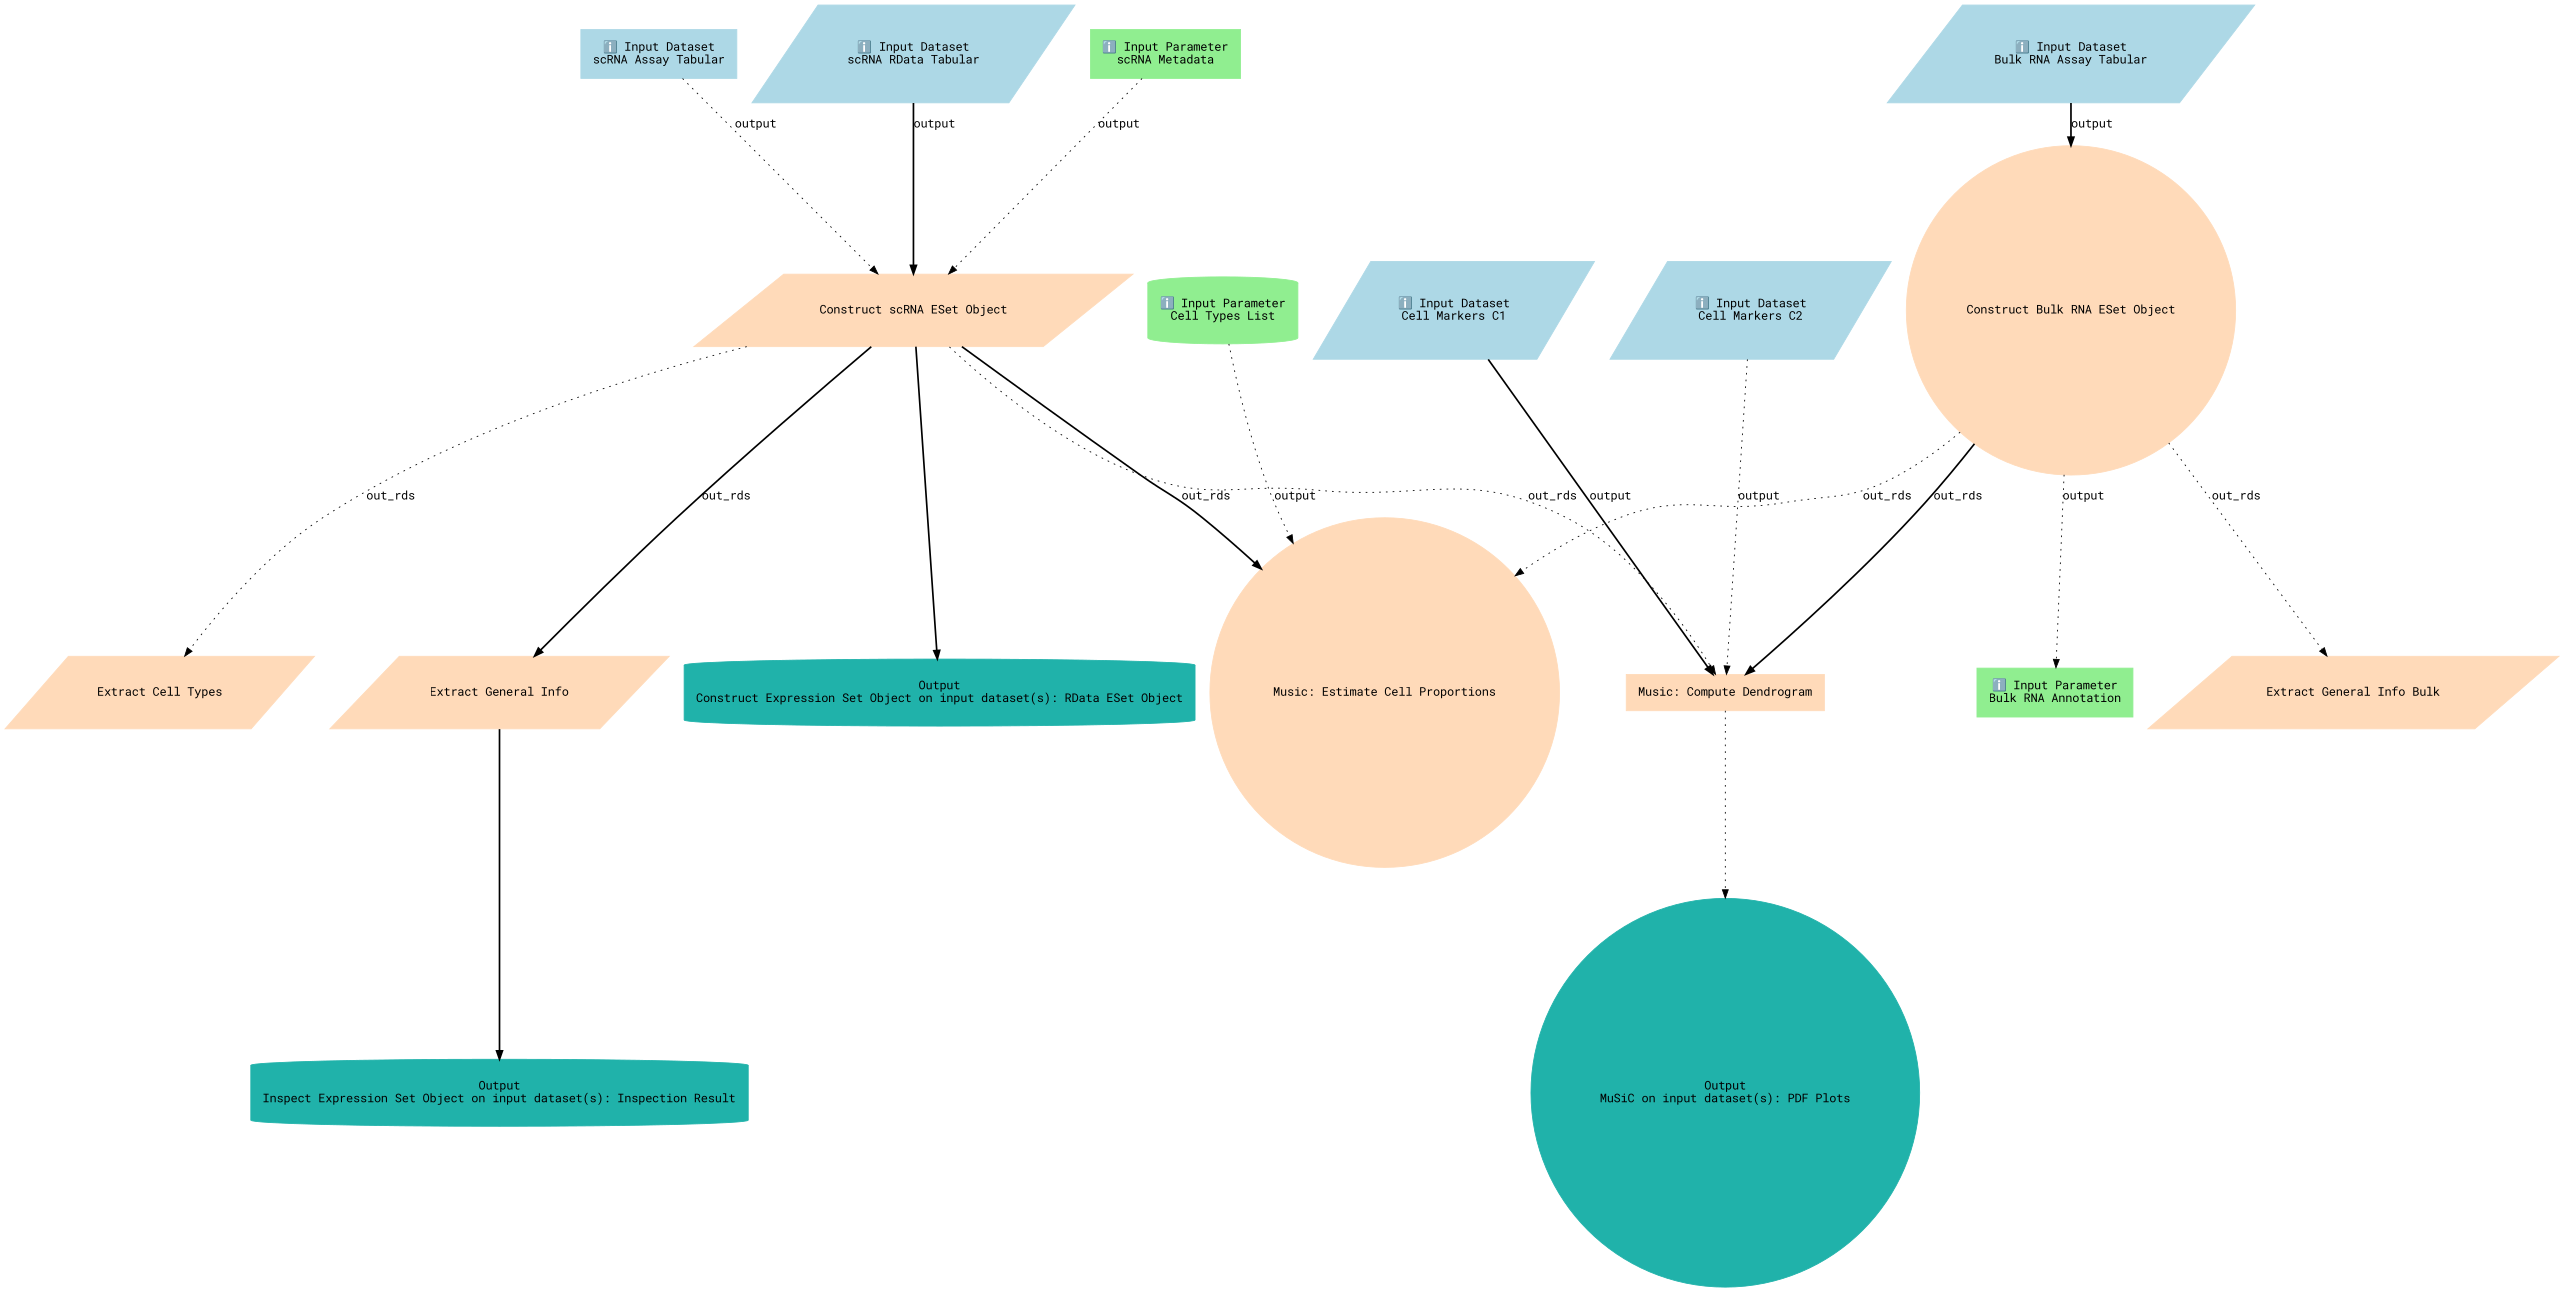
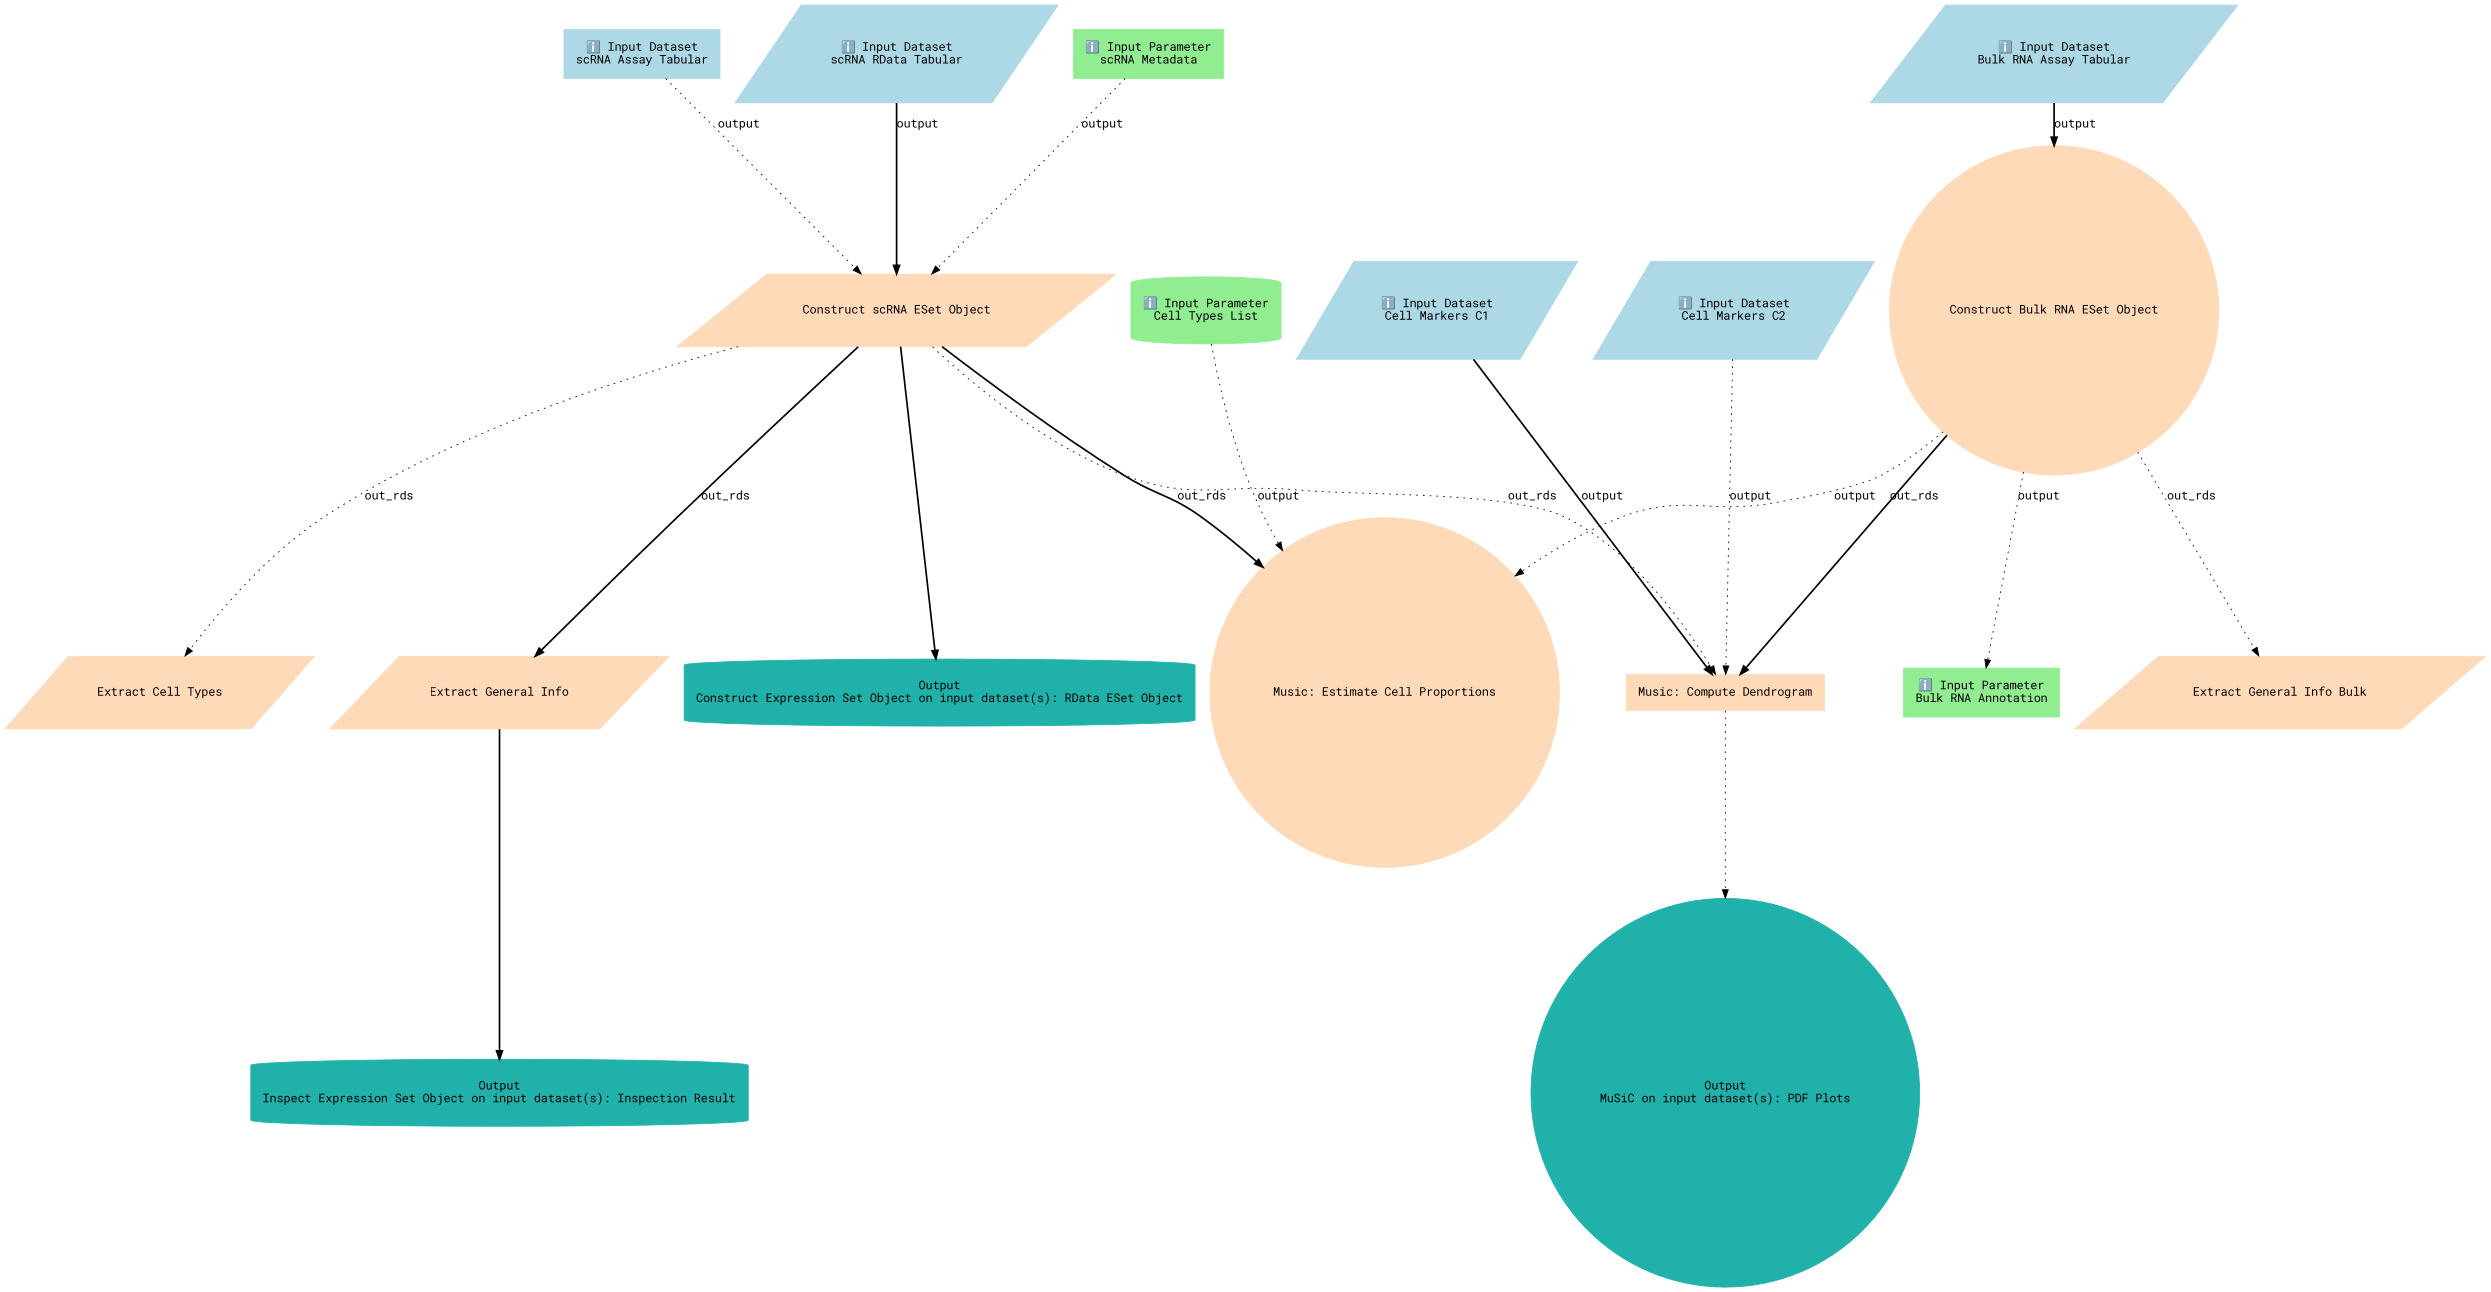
edge "Construct Bulk RNA ESet Object" -> "Music: Estimate Cell Proportions": label "out_rds" -> "output"
